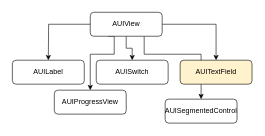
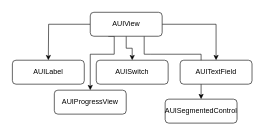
node "AUITextField": fillcolor #fff2cc -> #ffffff
